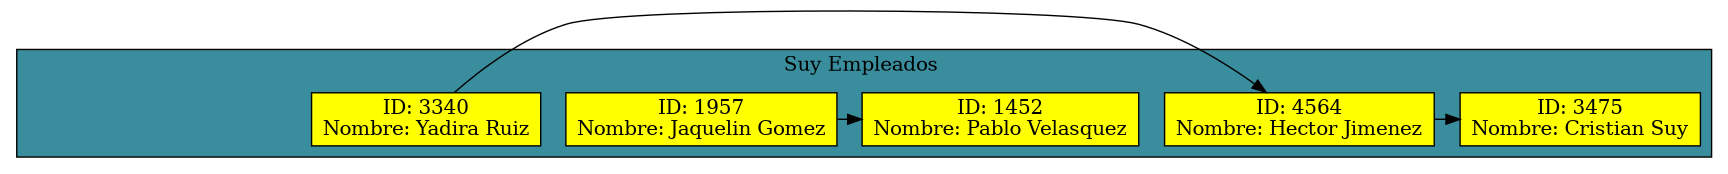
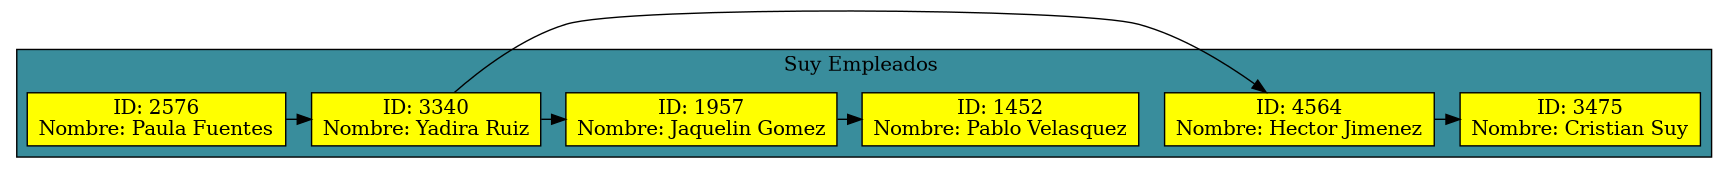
node "ID: 2576 Nombre: Paula Fuentes": added
edge "ID: 3340 Nombre: Yadira Ruiz" -> "ID: 1957 Nombre: Jaquelin Gomez": added
